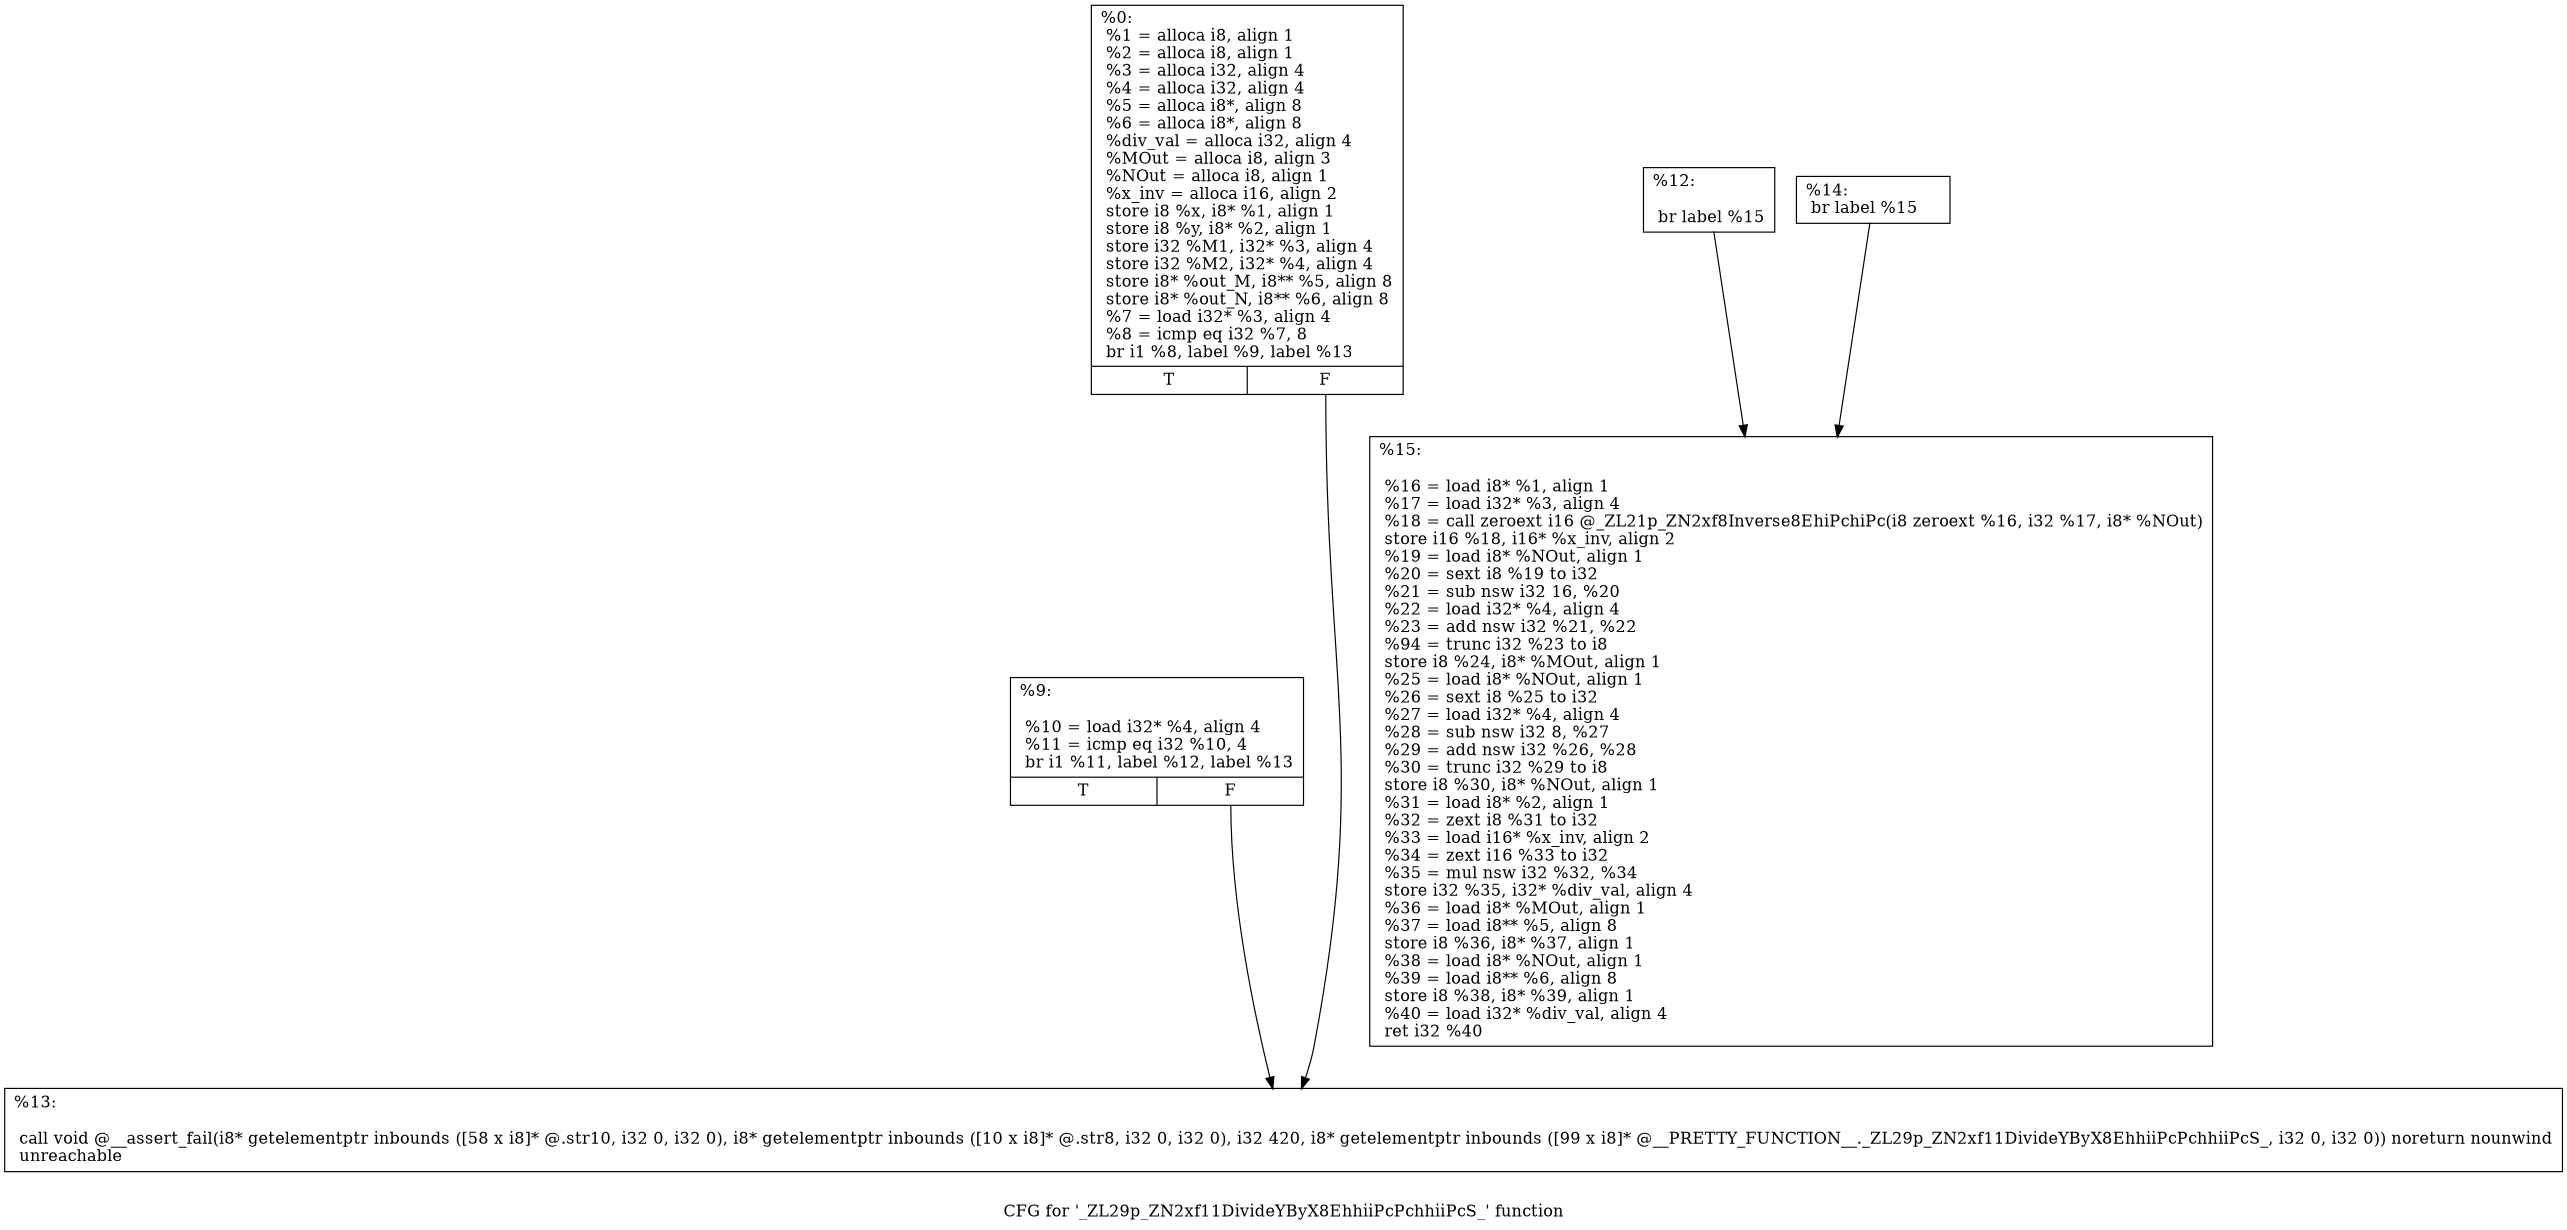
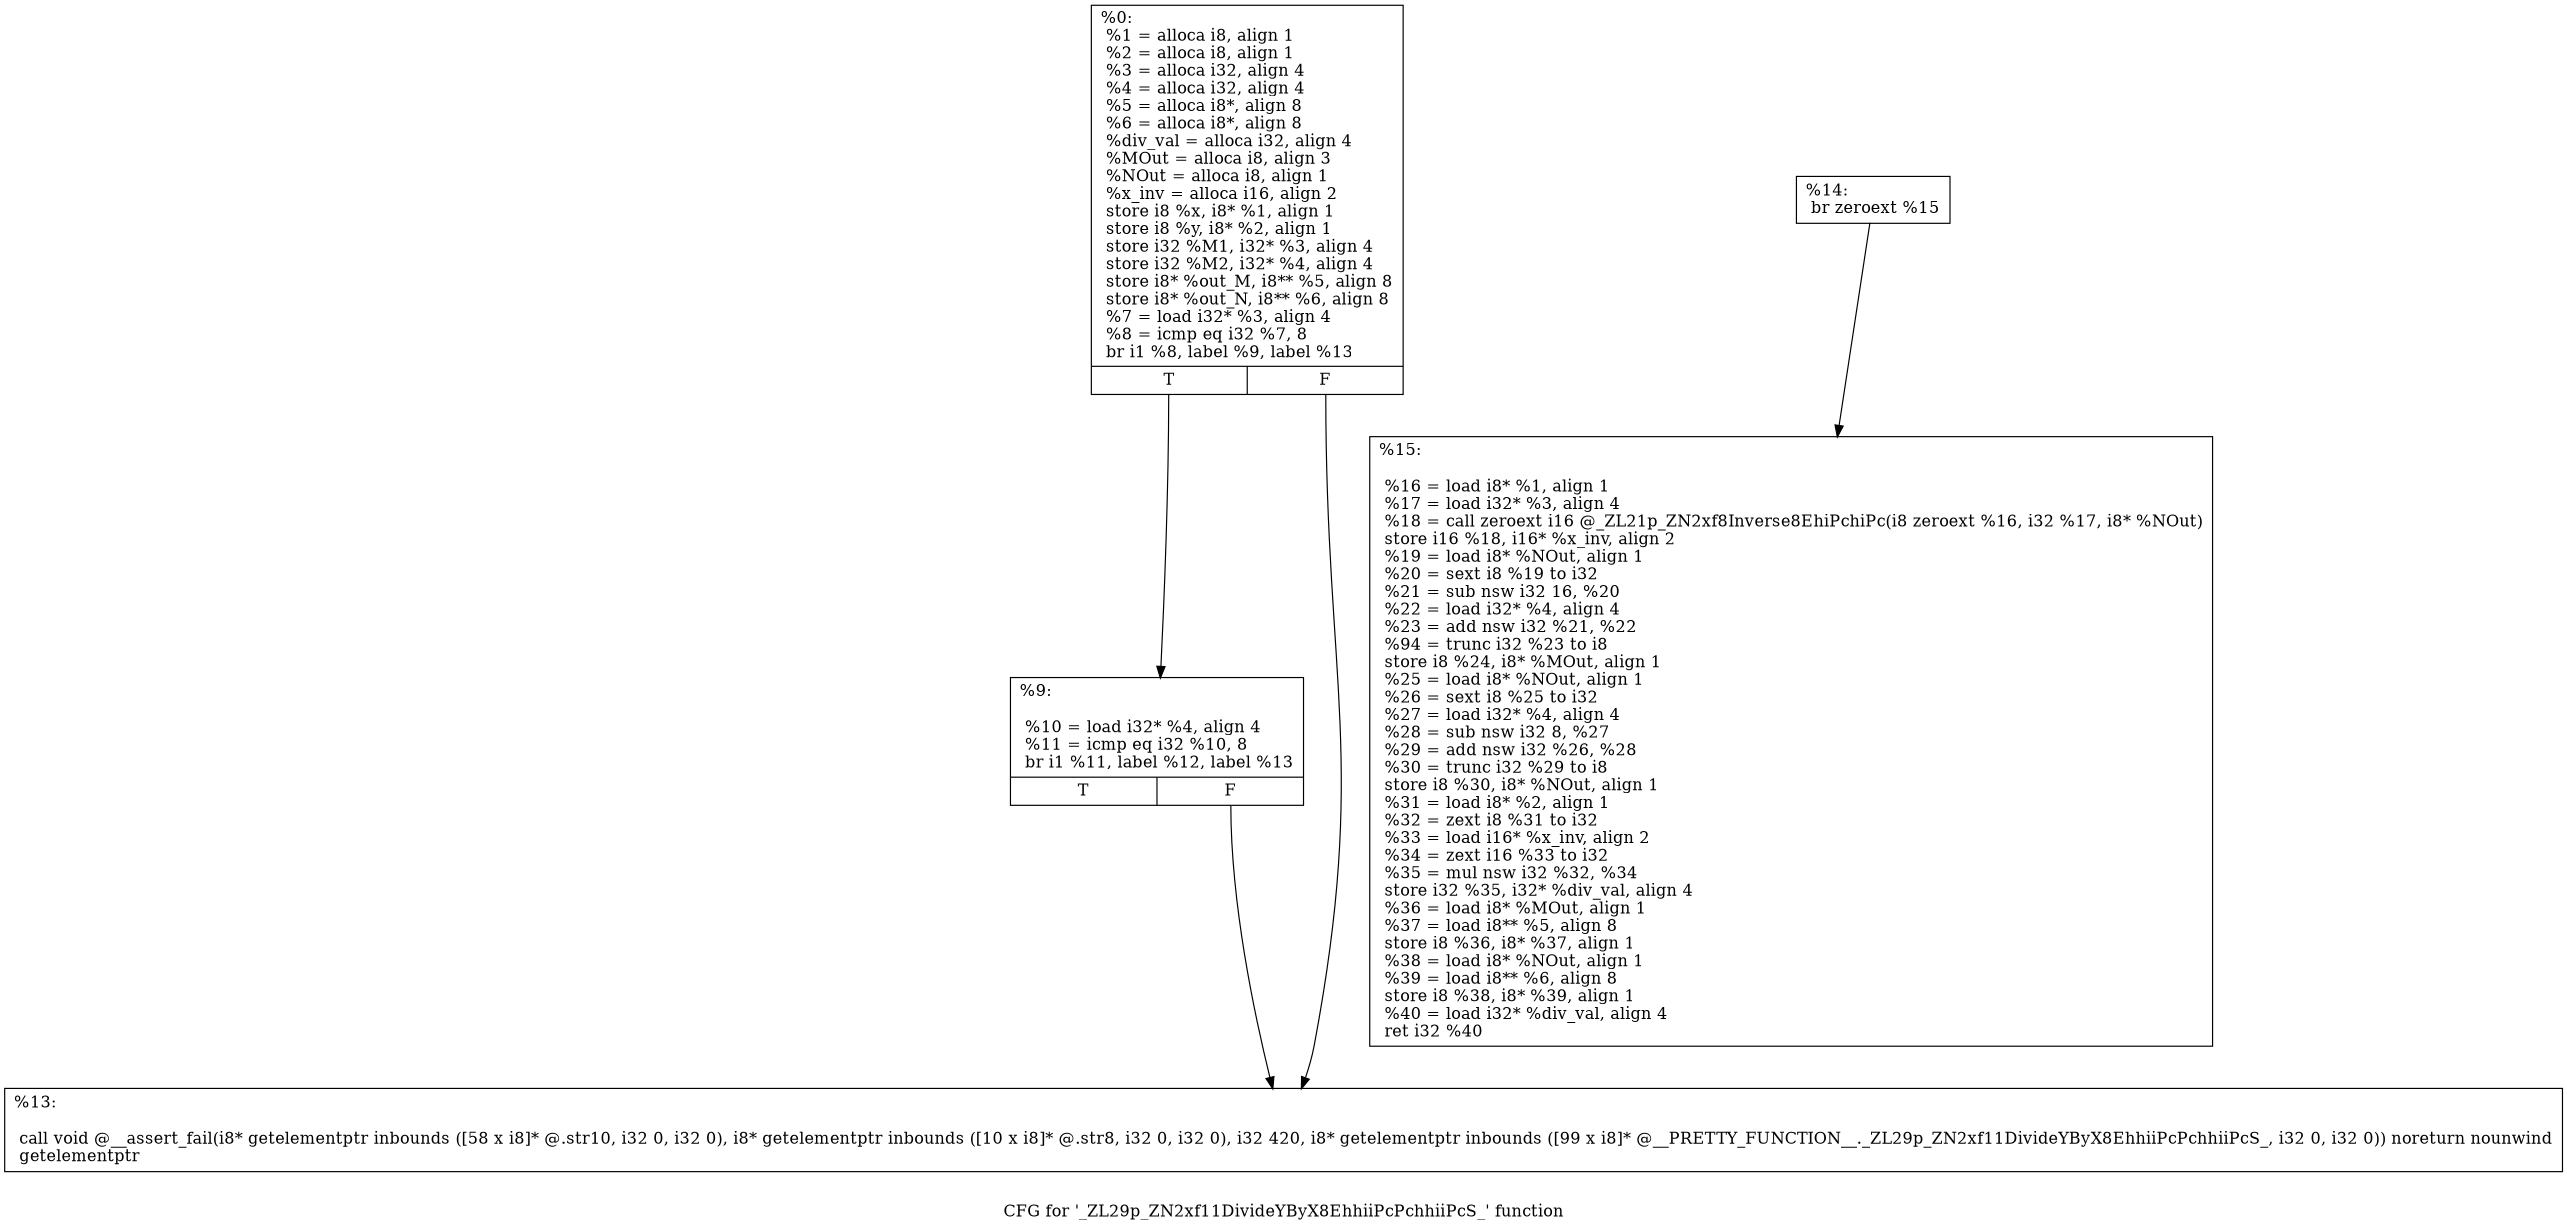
node "%12:": removed
node "%14:": text "br label %15" -> "br zeroext %15"
edge "%0:" -> "%9:": added
node "%9:": text "%11 = icmp eq i32 %10, 4" -> "%11 = icmp eq i32 %10, 8"
node "%13:": text "unreachable" -> "getelementptr"
